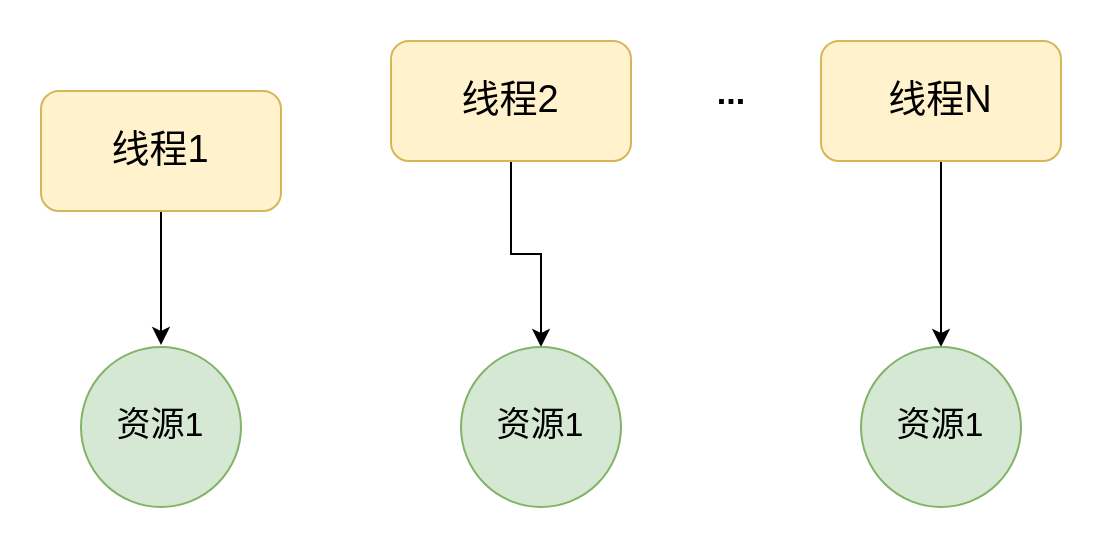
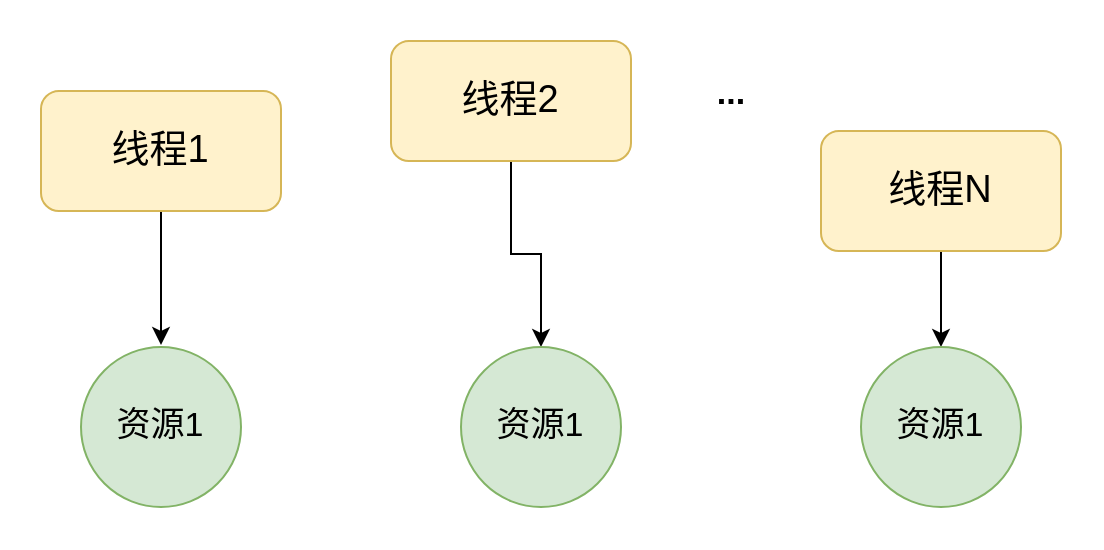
node "线程N": moved (941, 101) -> (941, 191)
